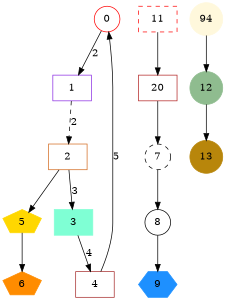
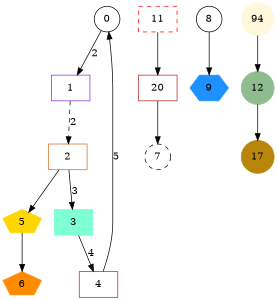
node "0": color red -> black
node "13": label "13" -> "17"
edge "7" -> "8": removed
